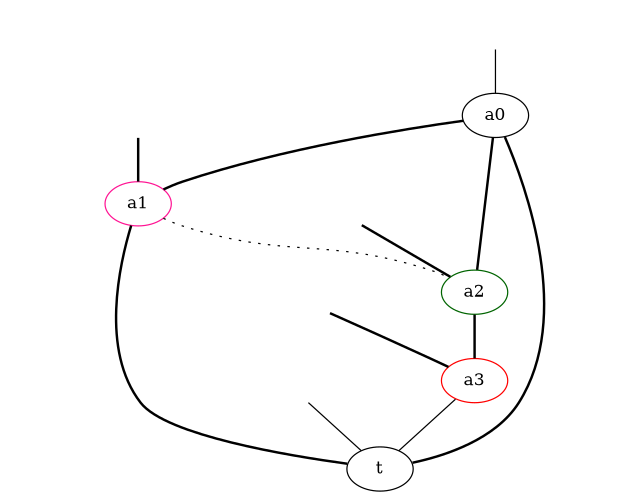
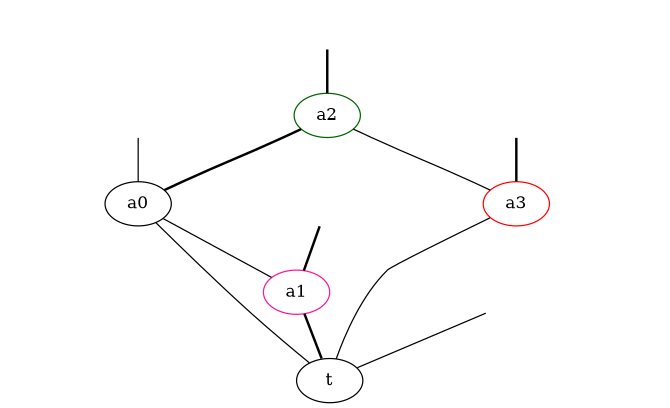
edge "a0" -- "a1": style bold -> solid
edge "a1" -- "a2": removed
edge "a0" -- "t": style bold -> solid
edge "a2" -- "a3": style bold -> solid
